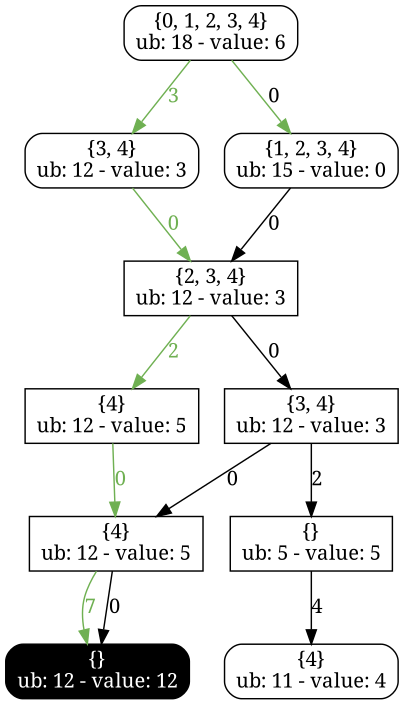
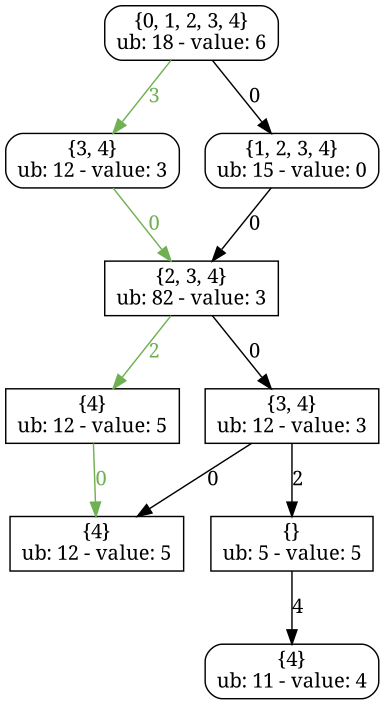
edge "{0, 1, 2, 3, 4} ub: 18 - value: 6" -> "{1, 2, 3, 4} ub: 15 - value: 0": color #6fb052 -> black
node "{2, 3, 4} ub: 12 - value: 3": label "{2, 3, 4} ub: 12 - value: 3" -> "{2, 3, 4} ub: 82 - value: 3"
node "{} ub: 12 - value: 12": removed
